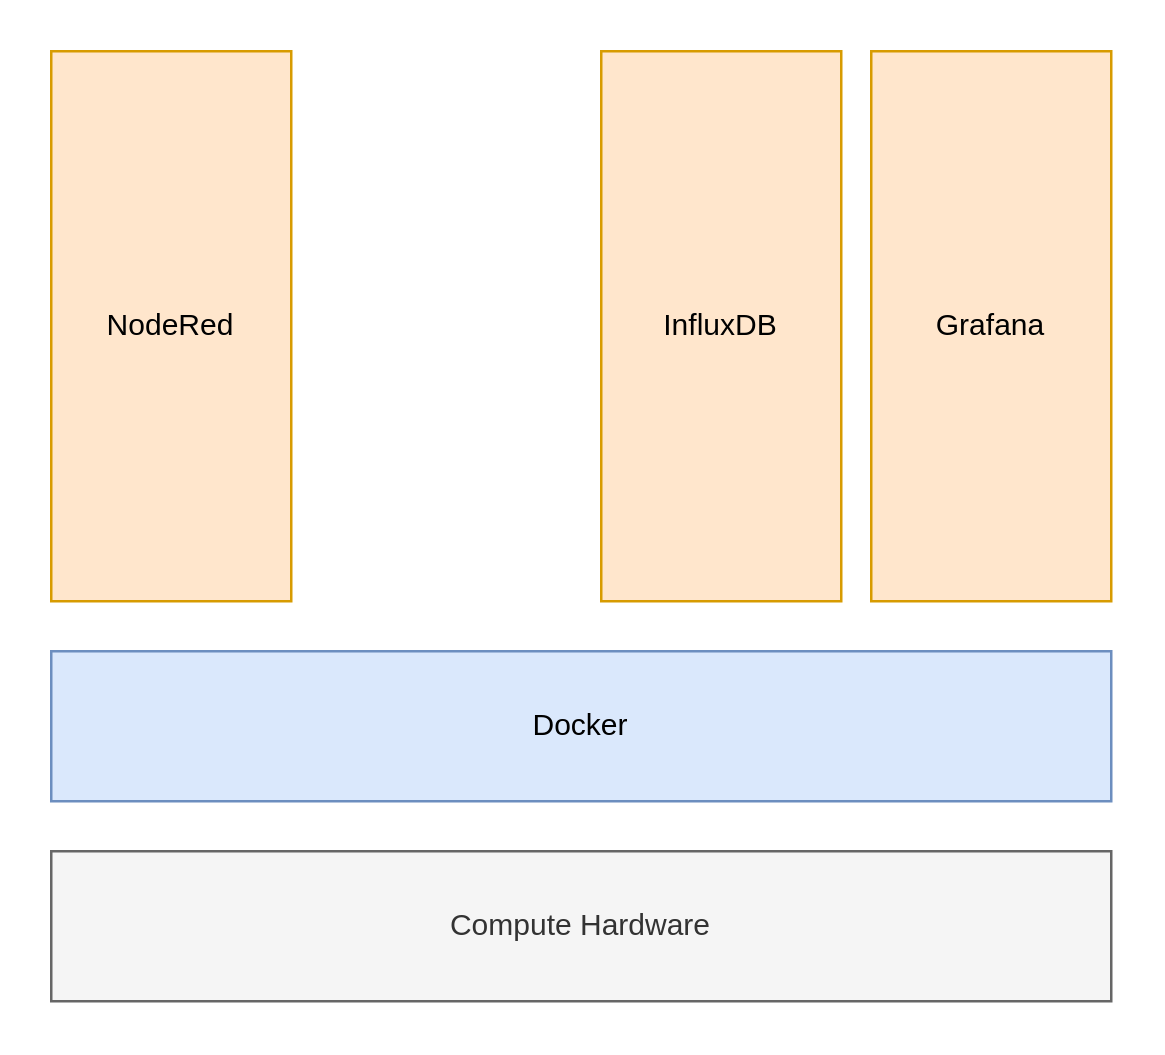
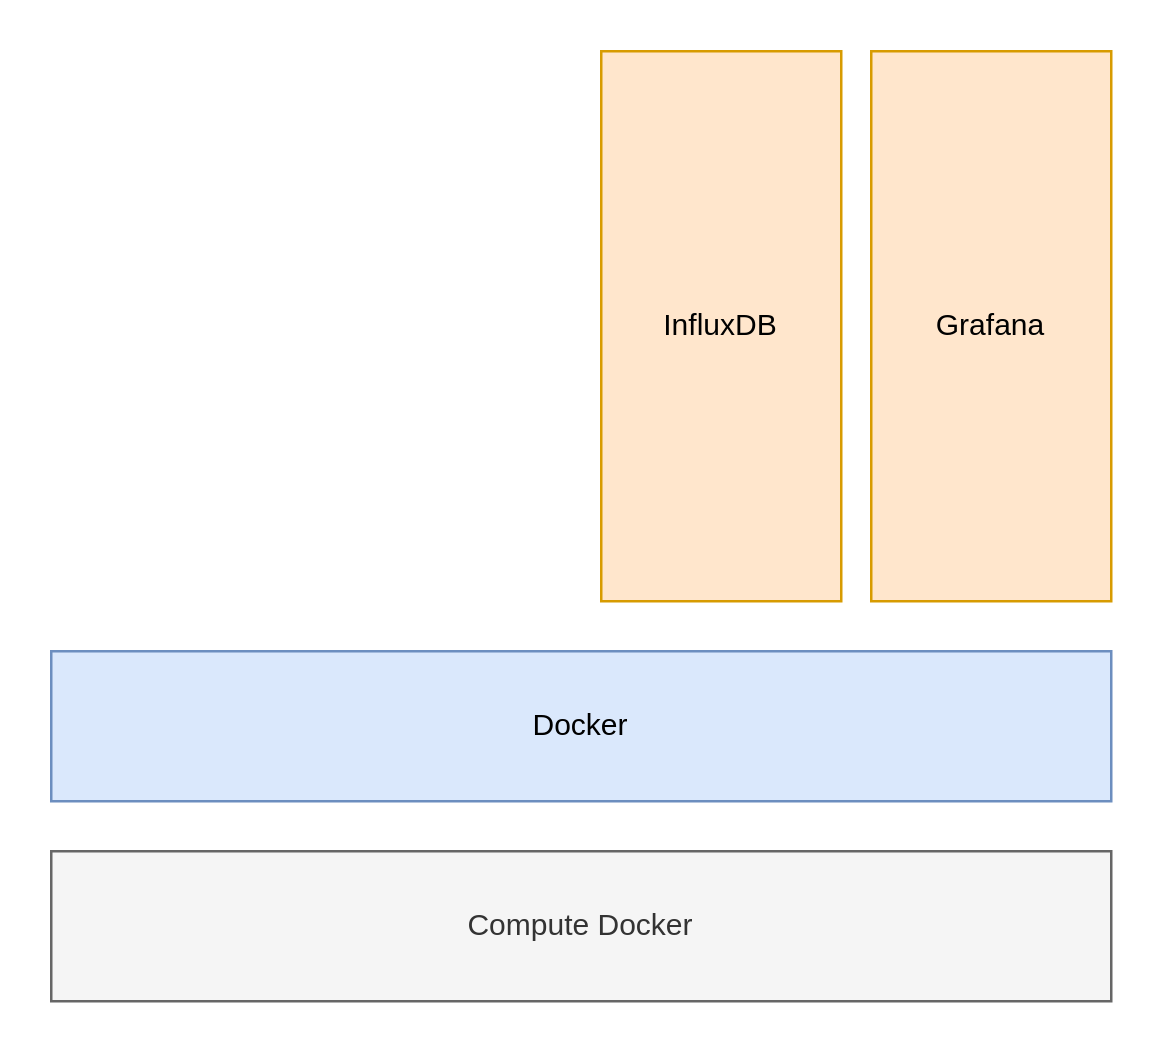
node "NodeRed": removed
node "Compute Hardware": label "Compute Hardware" -> "Compute Docker"
